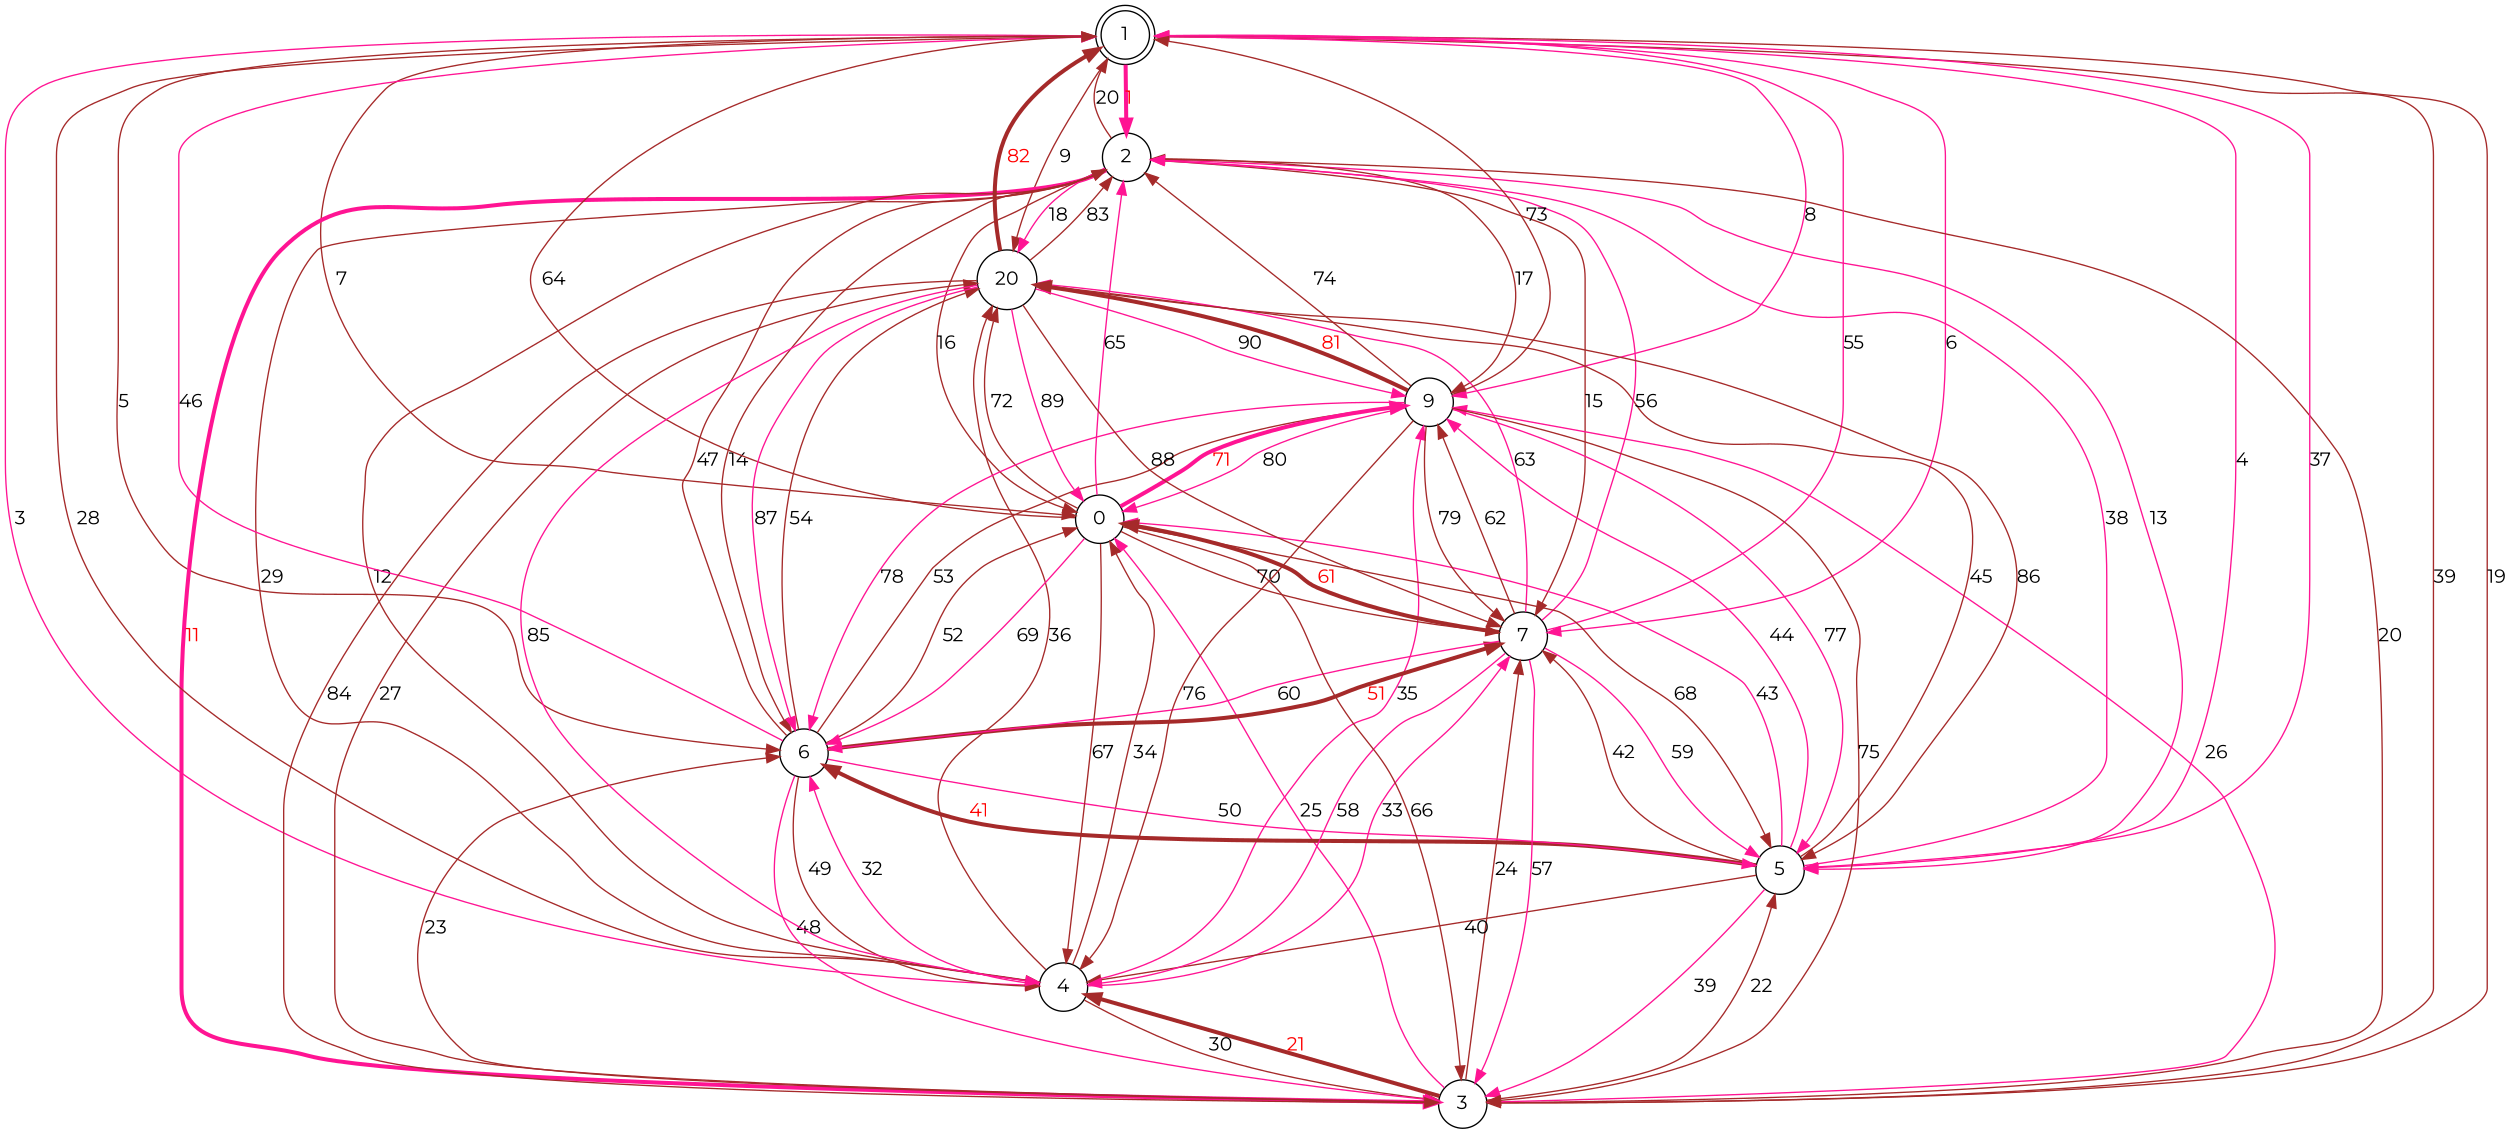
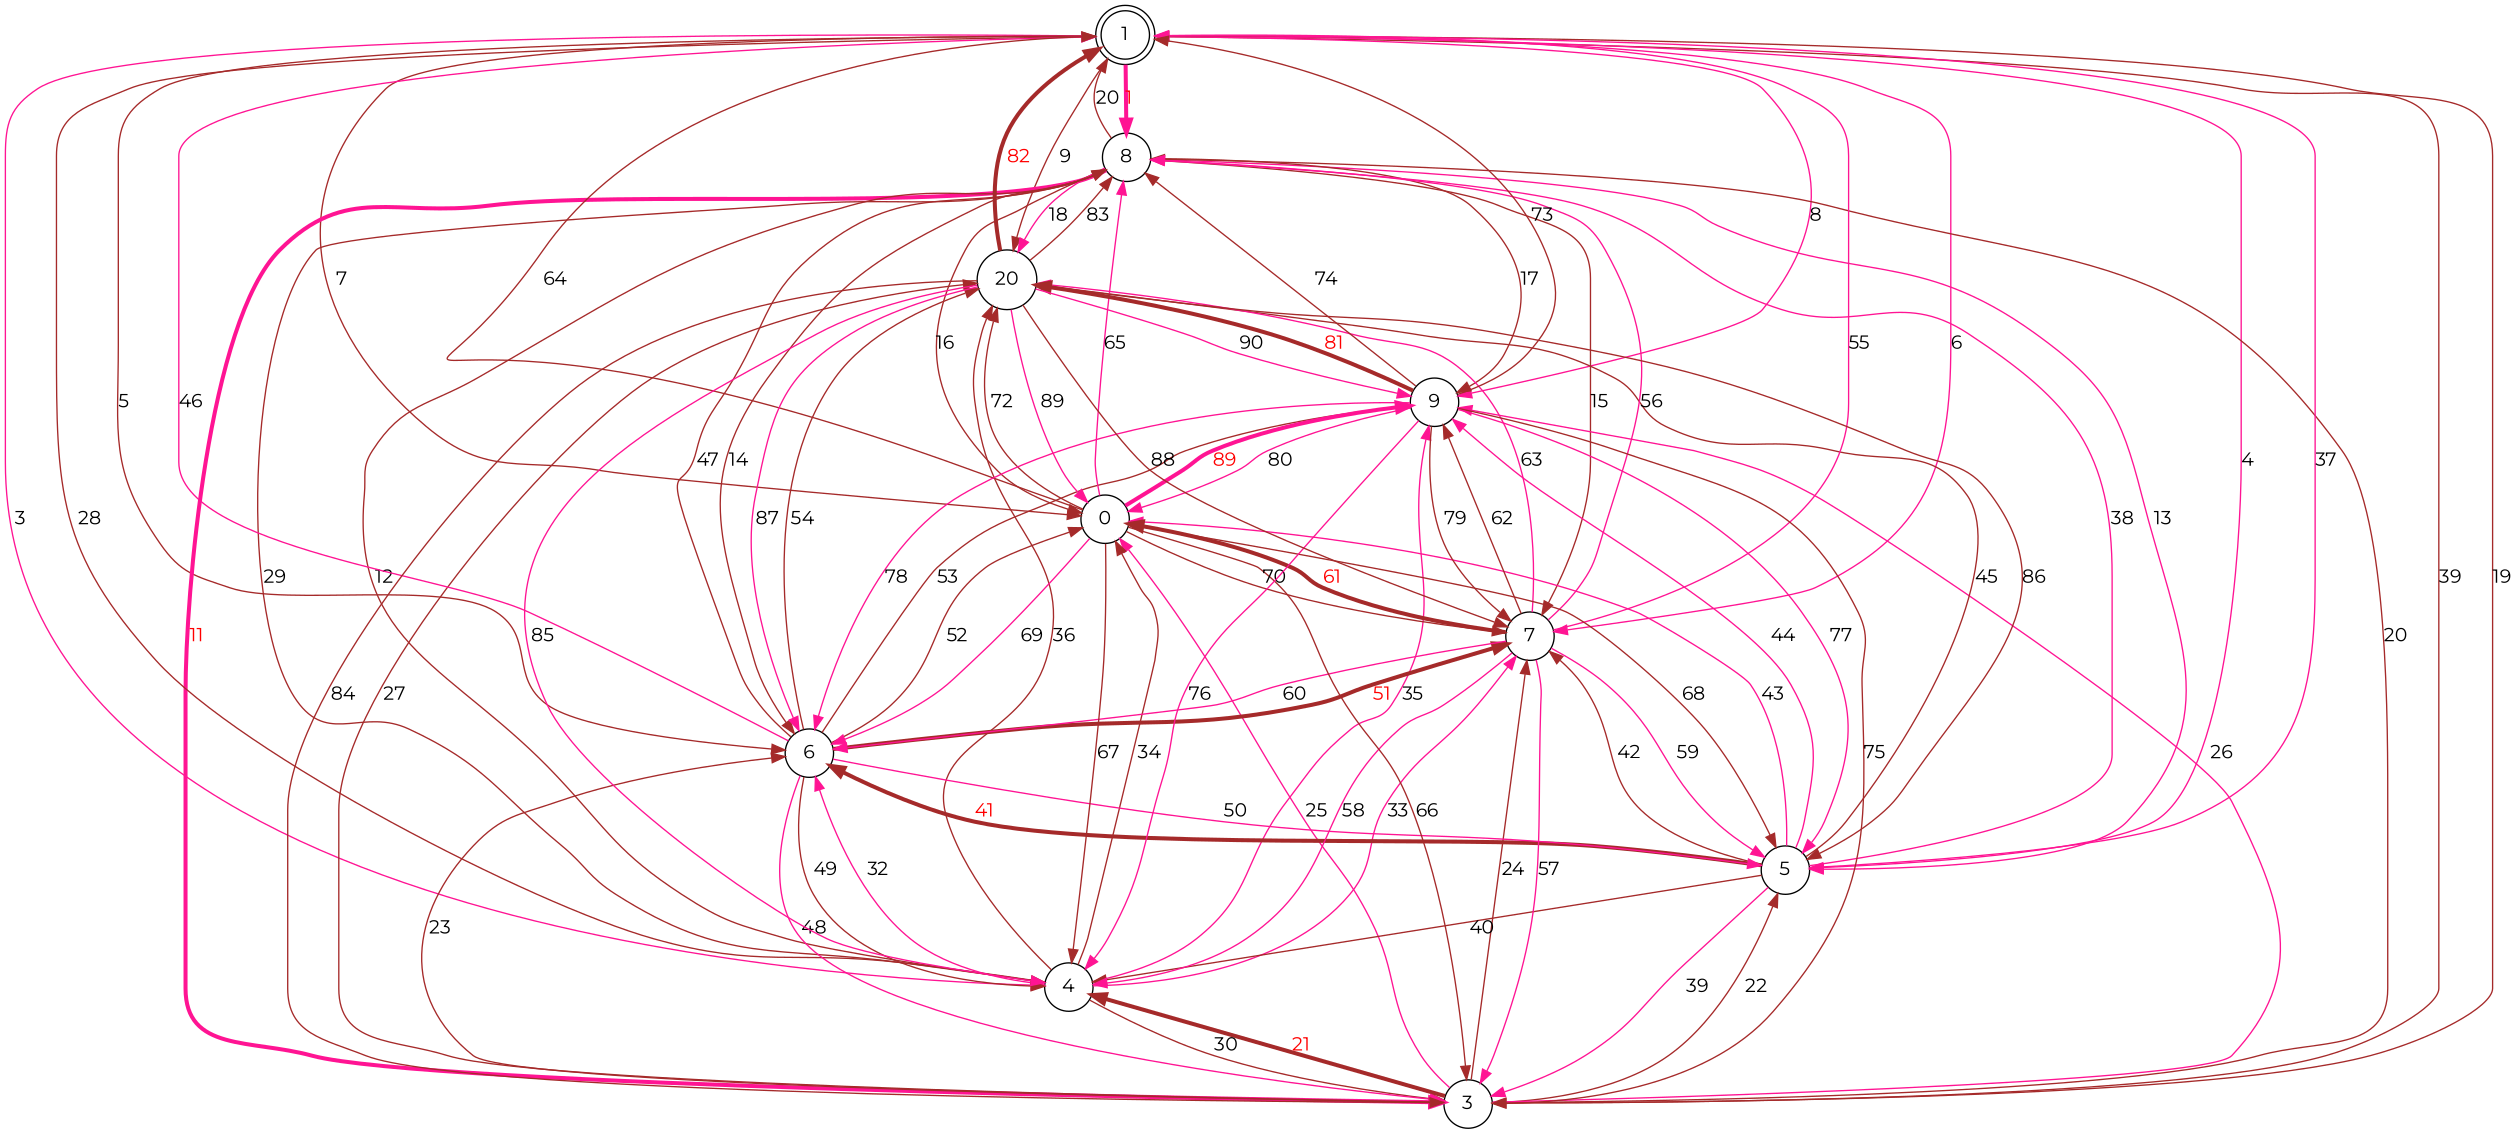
node "2": label "2" -> "8"
edge "0" -> "9": label "71" -> "89"
edge "9" -> "4": color brown -> deeppink
